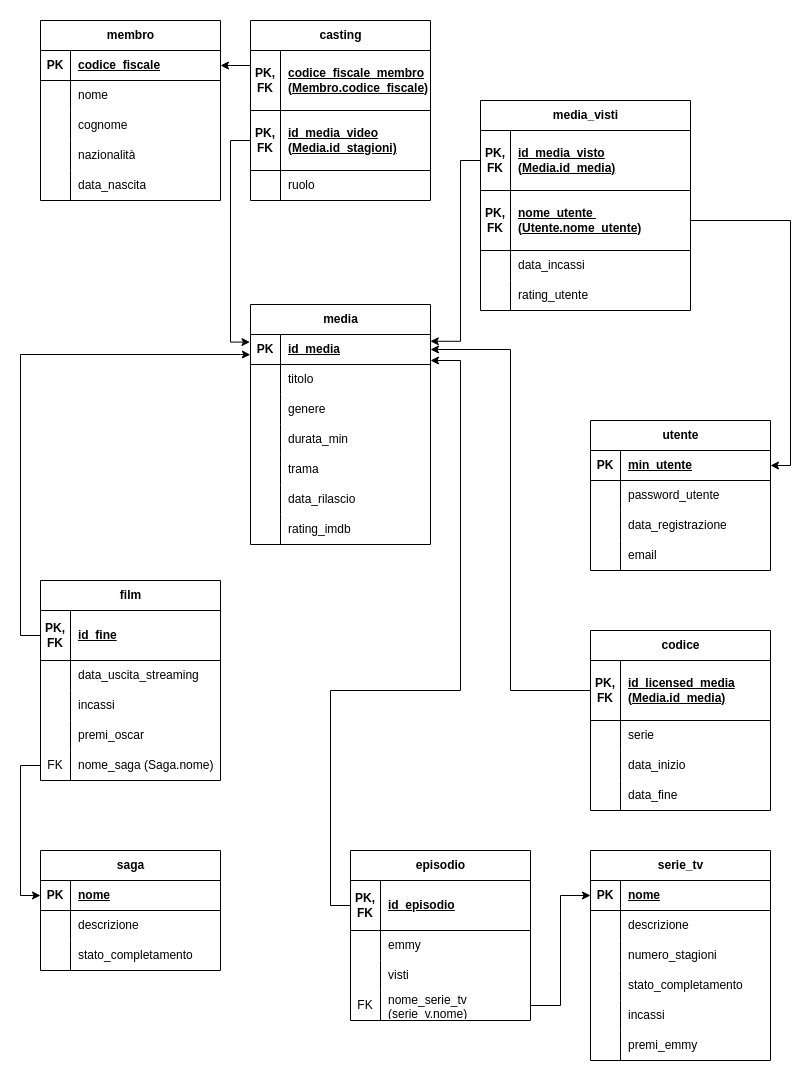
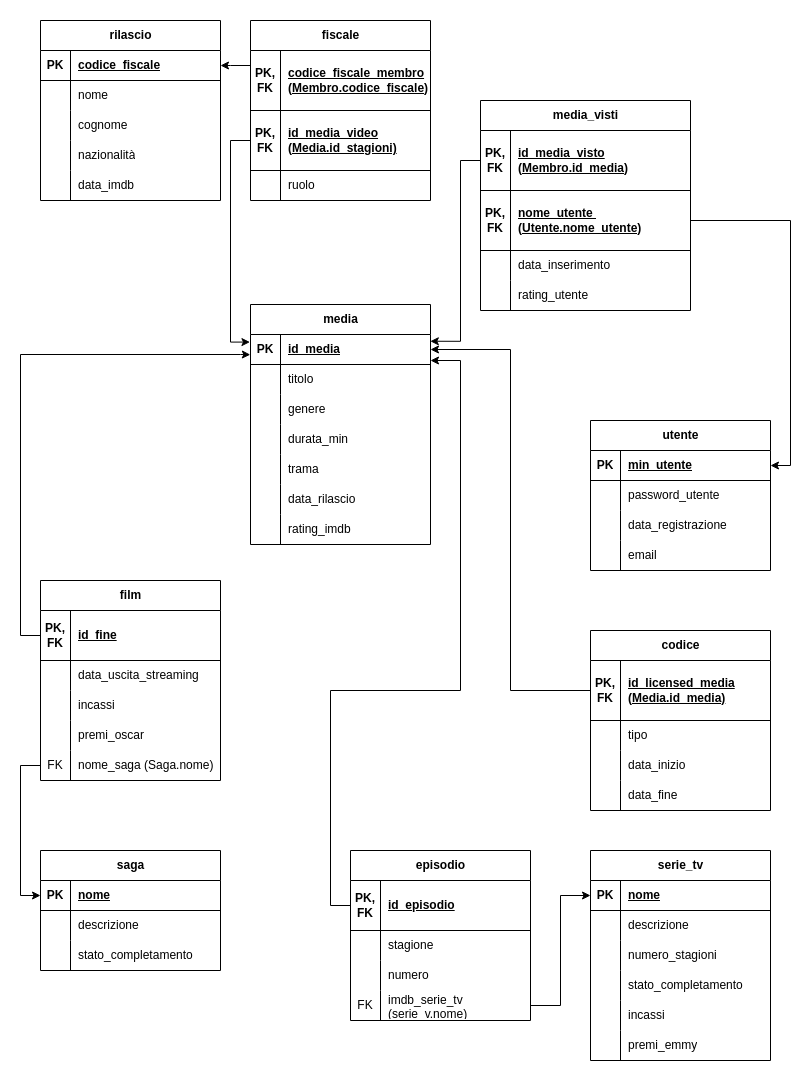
node "membro": label "membro" -> "rilascio"
node "casting": label "casting" -> "fiscale"
node "id_media_visto (Media.id_media)": label "id_media_visto (Media.id_media)" -> "id_media_visto (Membro.id_media)"
node "data_nascita": label "data_nascita" -> "data_imdb"
node "data_incassi": label "data_incassi" -> "data_inserimento"
node "serie": label "serie" -> "tipo"
node "emmy": label "emmy" -> "stagione"
node "visti": label "visti" -> "numero"
node "nome_serie_tv (serie_v.nome)": label "nome_serie_tv (serie_v.nome)" -> "imdb_serie_tv (serie_v.nome)"
